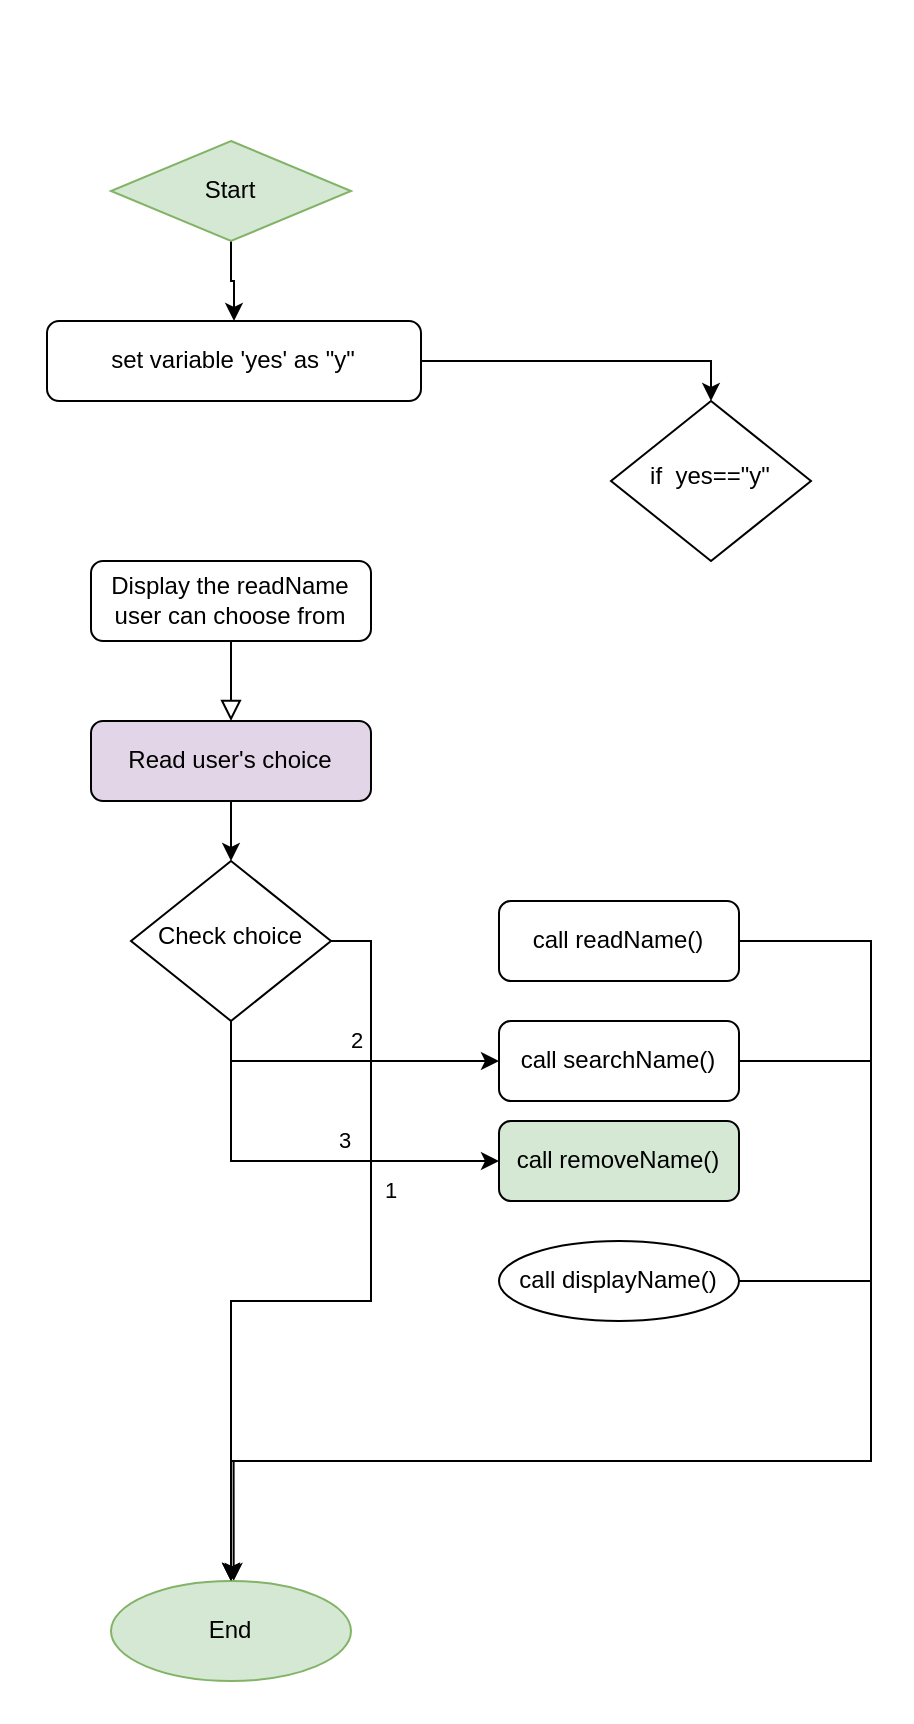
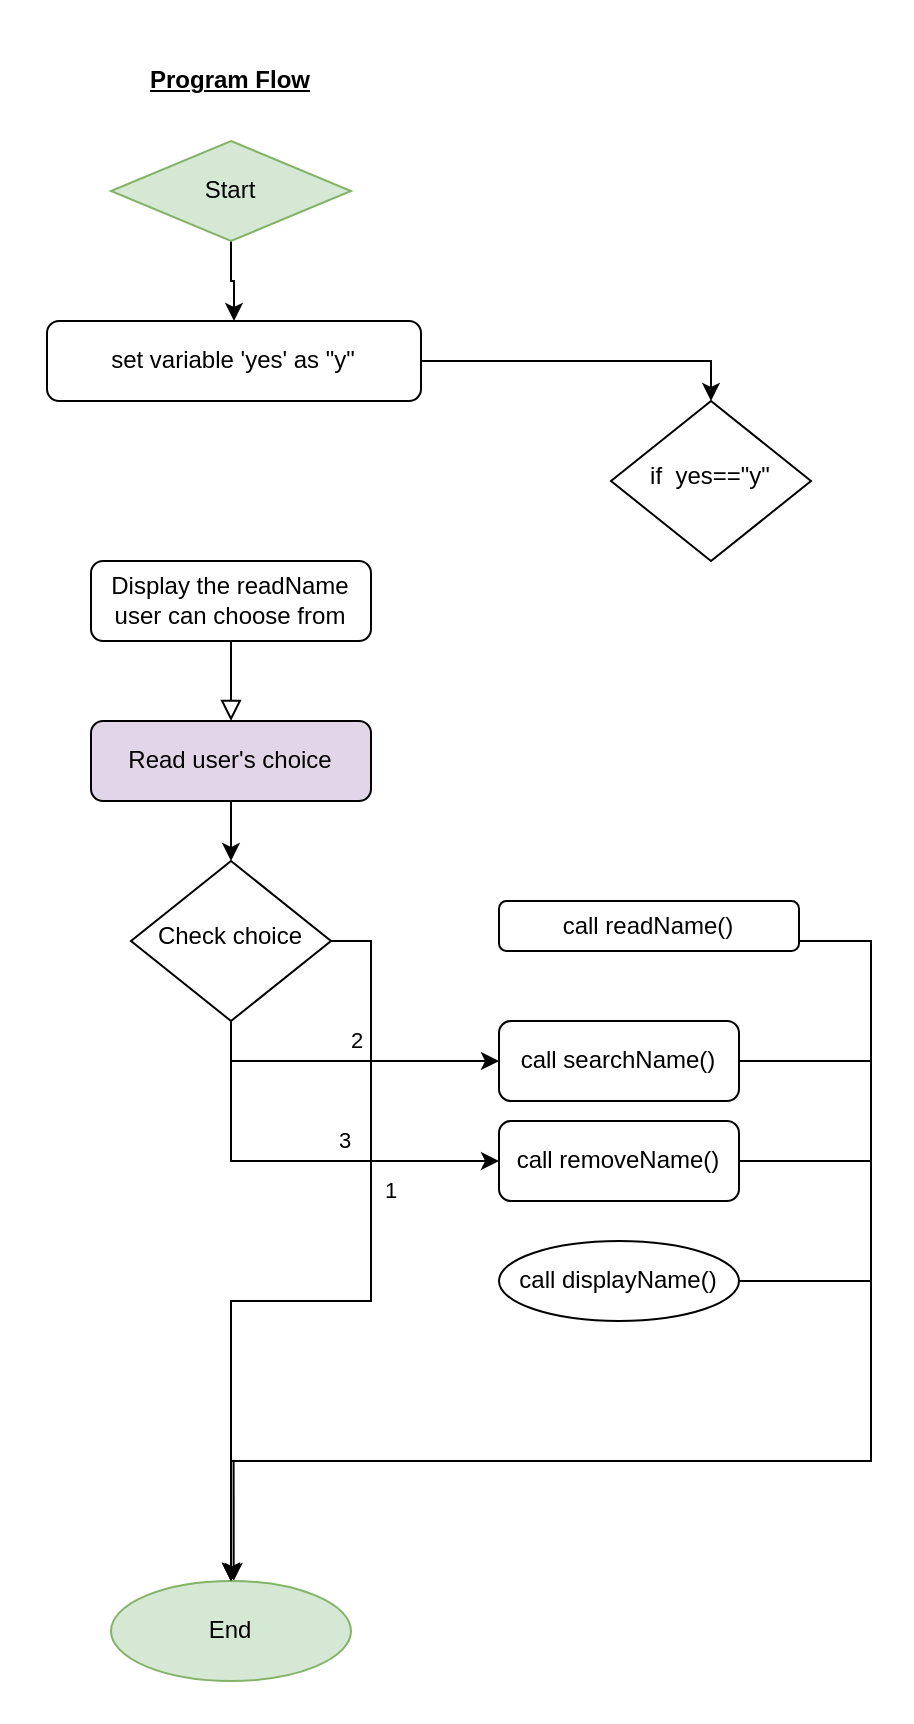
node "Program Flow": added
node "call readName()": size 240x80 -> 300x50
node "call removeName()": fillcolor #d5e8d4 -> #ffffff
edge "call removeName()" -> "End": added
